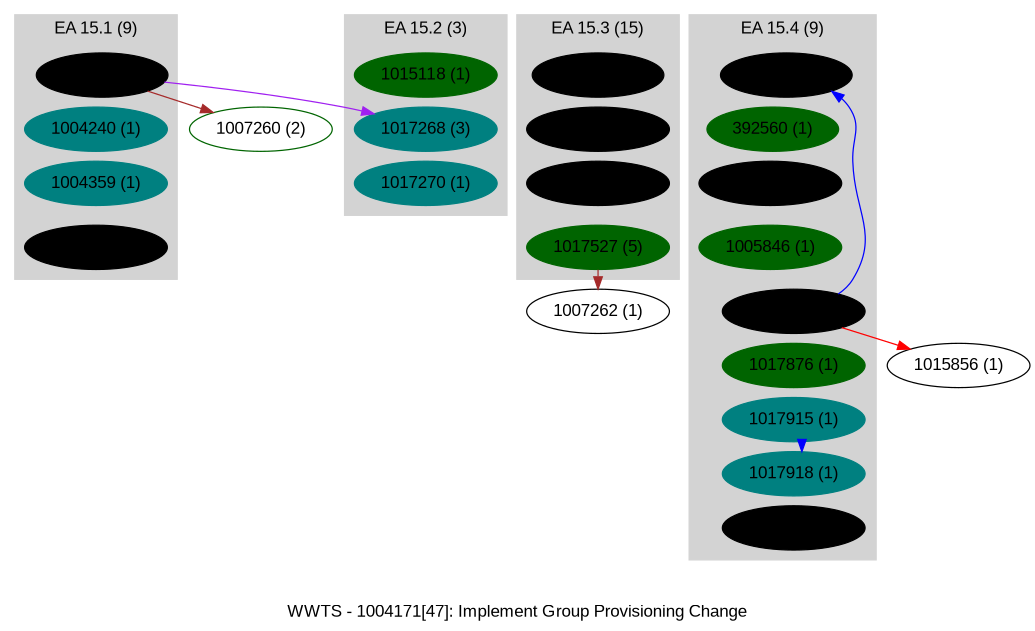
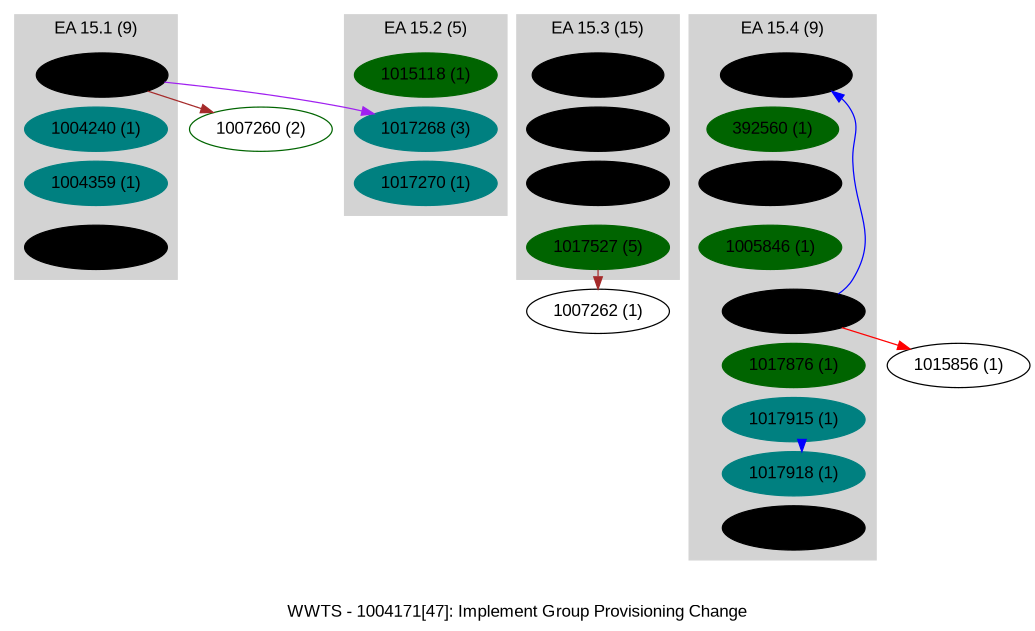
cluster "EA 15.2 (3)": label "EA 15.2 (3)" -> "EA 15.2 (5)"
